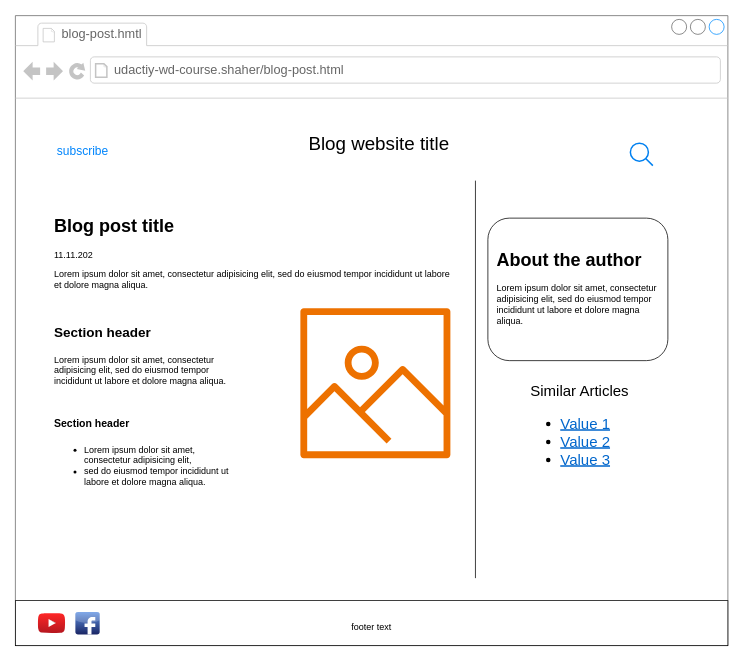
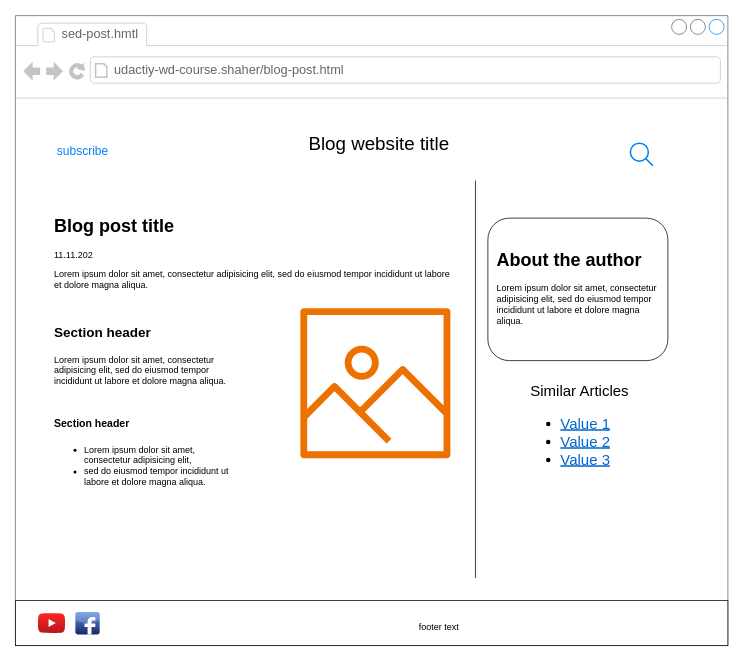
node "blog-post.hmtl": label "blog-post.hmtl" -> "sed-post.hmtl"
node "footer text": moved (372, 627) -> (439, 627)
